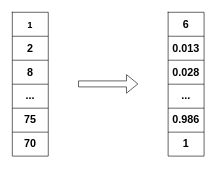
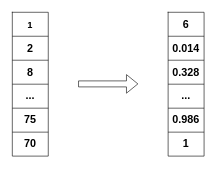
node "0.013": label "0.013" -> "0.014"
node "0.028": label "0.028" -> "0.328"
